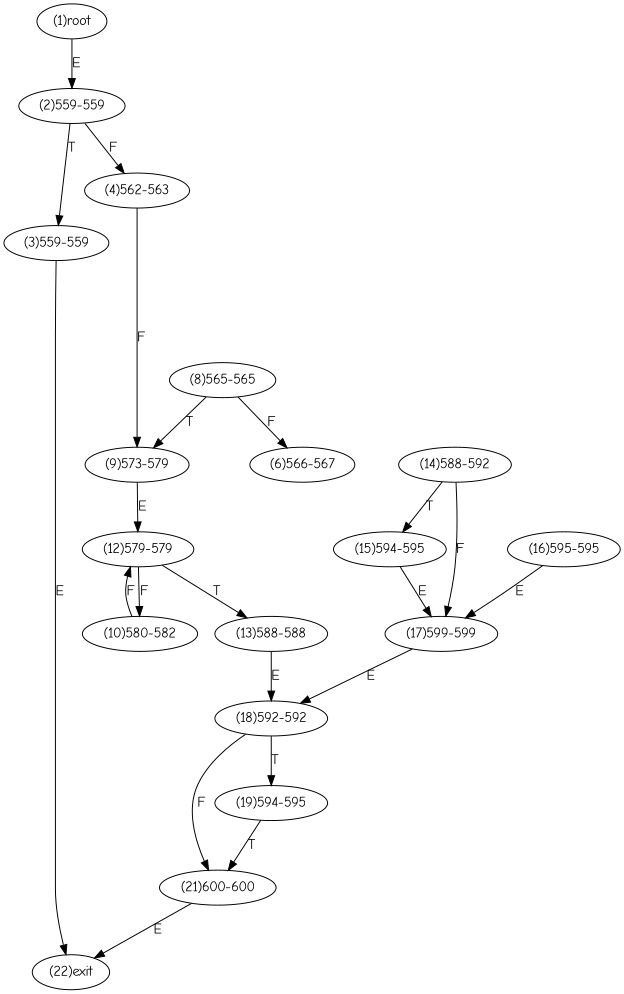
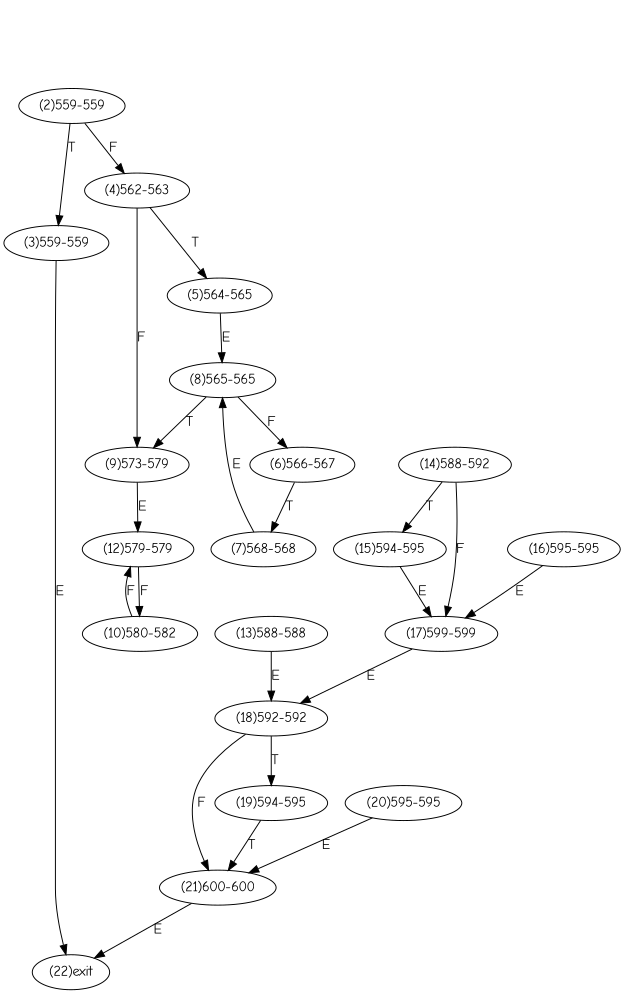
node "(1)root": removed
node "(5)564-565": added
node "(7)568-568": added
edge "(12)579-579" -> "(13)588-588": removed, label "T"
node "(20)595-595": added
